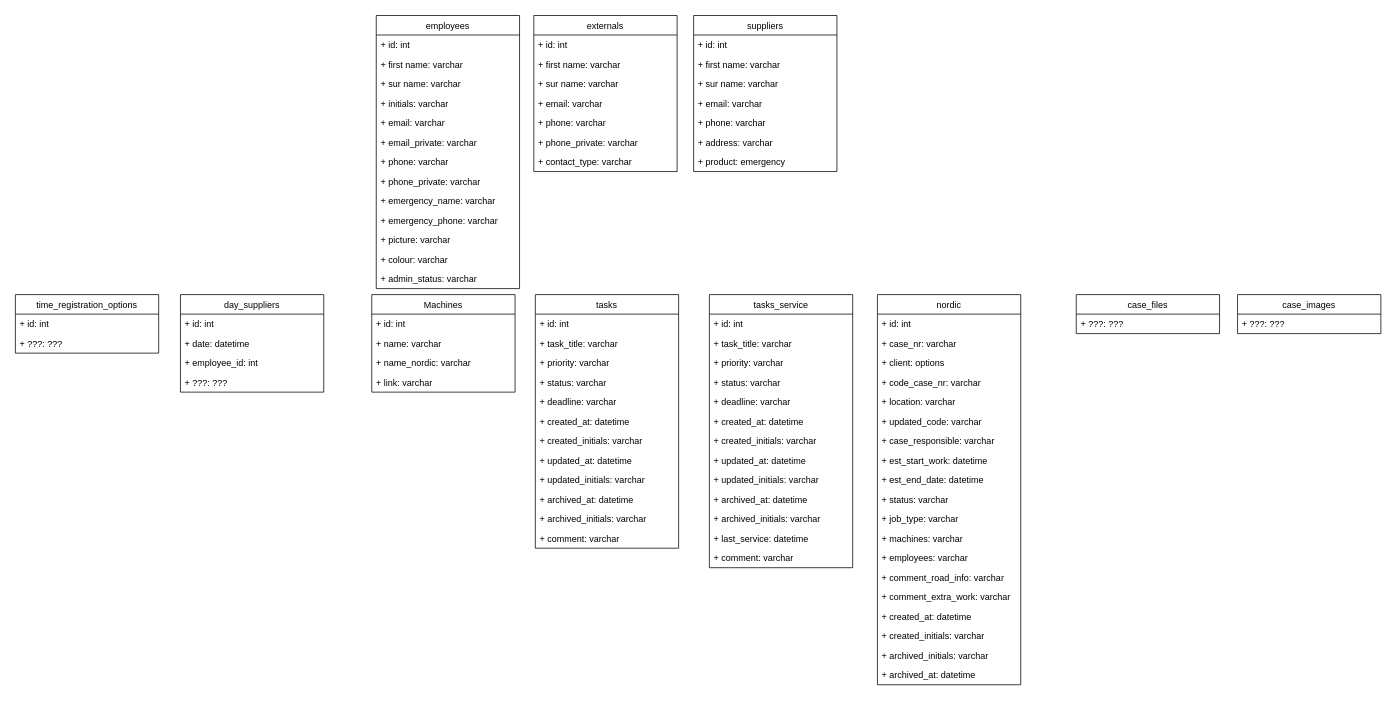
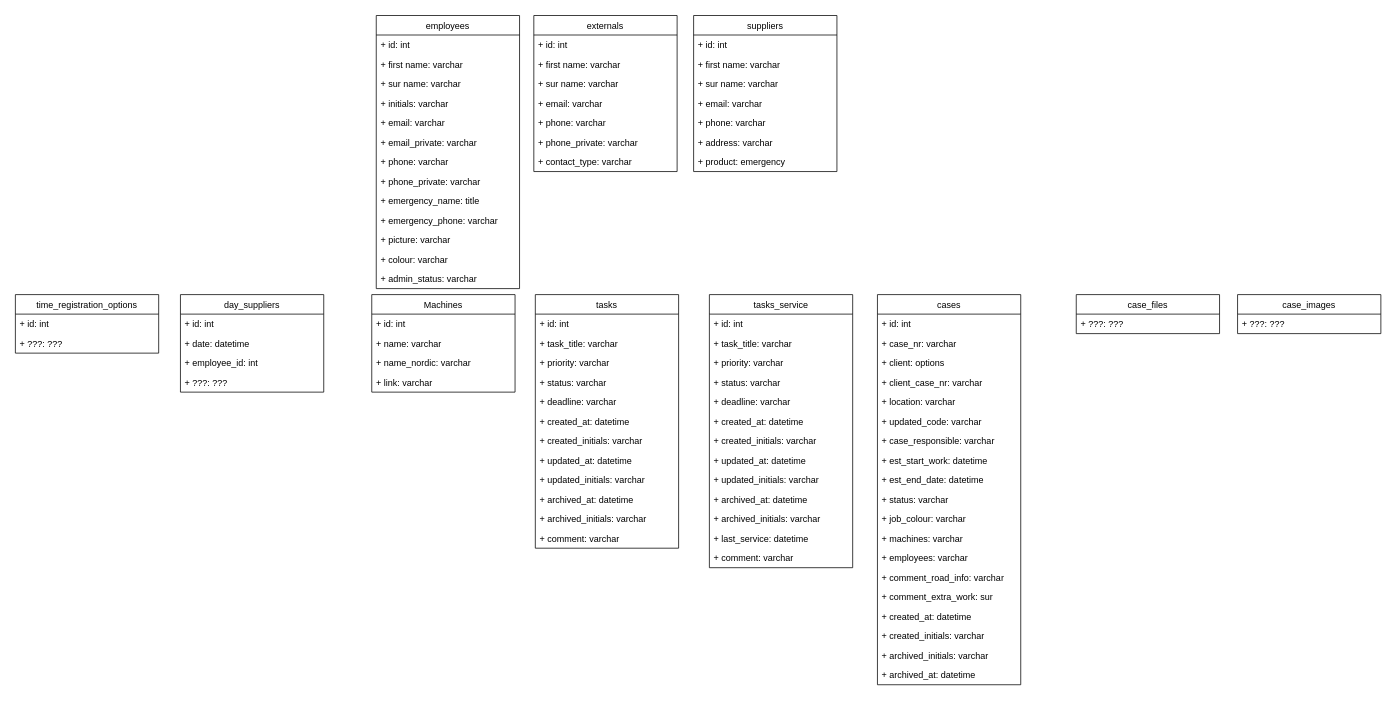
node "+ emergency_name: varchar": label "+ emergency_name: varchar" -> "+ emergency_name: title"
node "nordic": label "nordic" -> "cases"
node "+ code_case_nr: varchar": label "+ code_case_nr: varchar" -> "+ client_case_nr: varchar"
node "+ job_type: varchar": label "+ job_type: varchar" -> "+ job_colour: varchar"
node "+ comment_extra_work: varchar": label "+ comment_extra_work: varchar" -> "+ comment_extra_work: sur"
